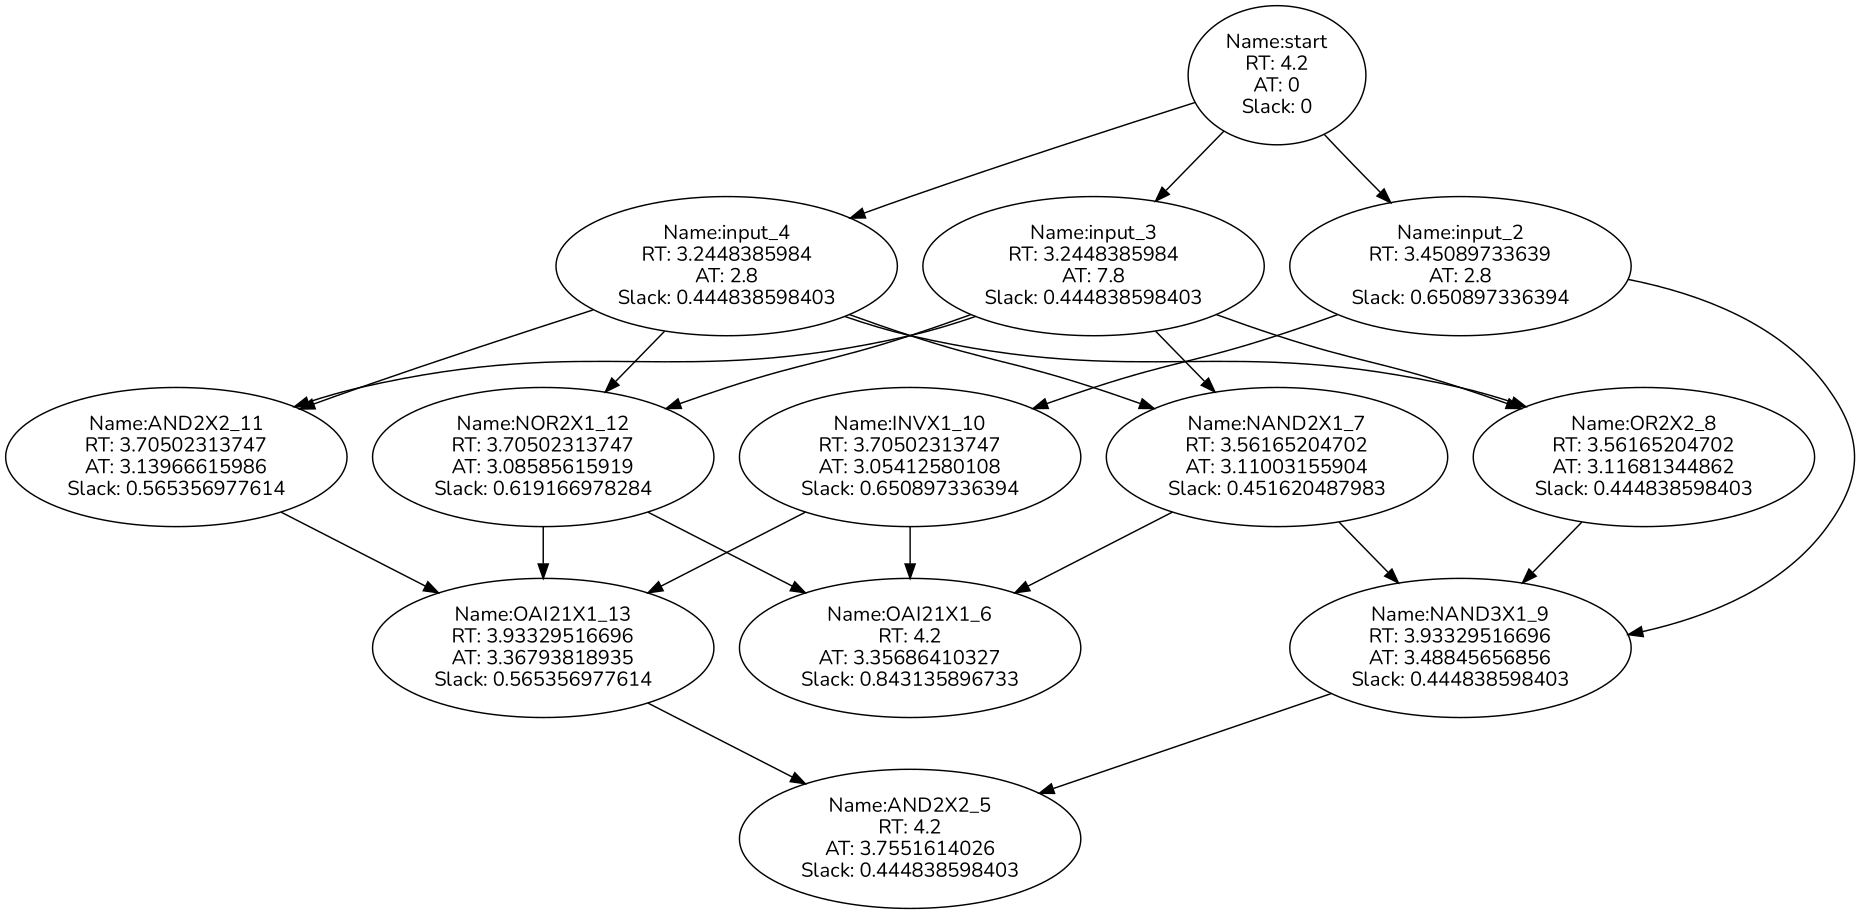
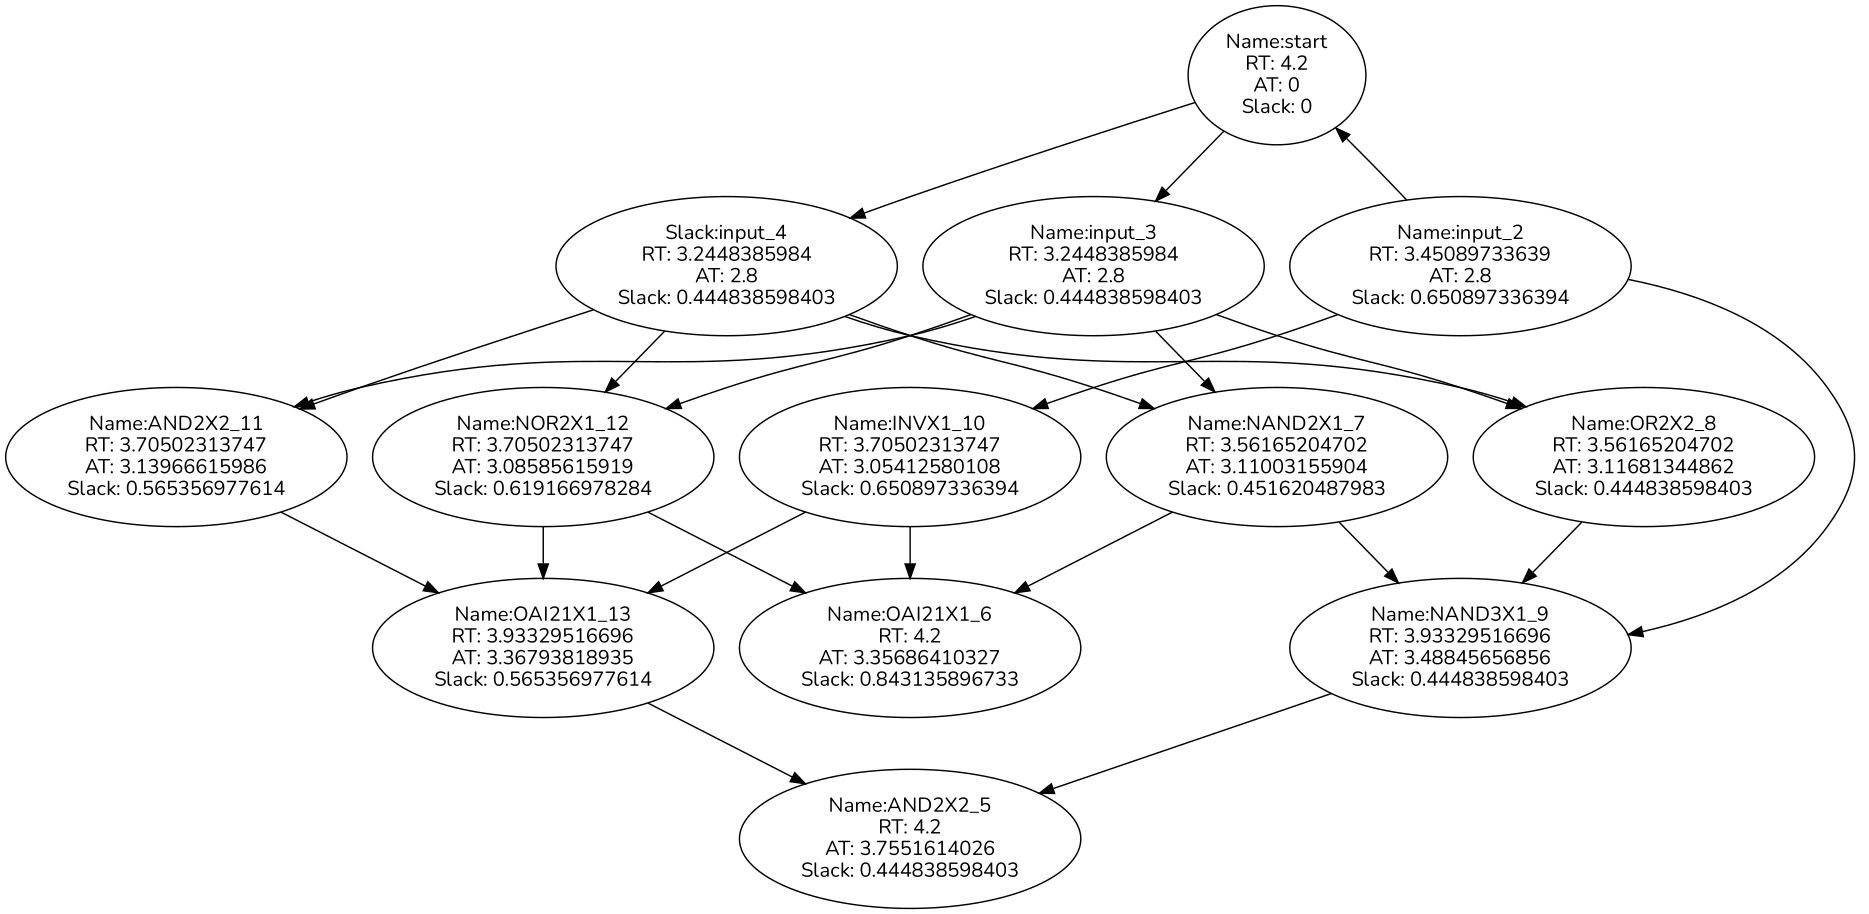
edge "Name:start RT: 4.2 AT: 0 Slack: 0" -> "Name:input_2 RT: 3.45089733639 AT: 2.8 Slack: 0.650897336394": reversed
node "Name:input_4 RT: 3.2448385984 AT: 2.8 Slack: 0.444838598403": label "Name:input_4 RT: 3.2448385984 AT: 2.8 Slack: 0.444838598403" -> "Slack:input_4 RT: 3.2448385984 AT: 2.8 Slack: 0.444838598403"
node "Name:input_3 RT: 3.2448385984 AT: 7.8 Slack: 0.444838598403": label "Name:input_3 RT: 3.2448385984 AT: 7.8 Slack: 0.444838598403" -> "Name:input_3 RT: 3.2448385984 AT: 2.8 Slack: 0.444838598403"
